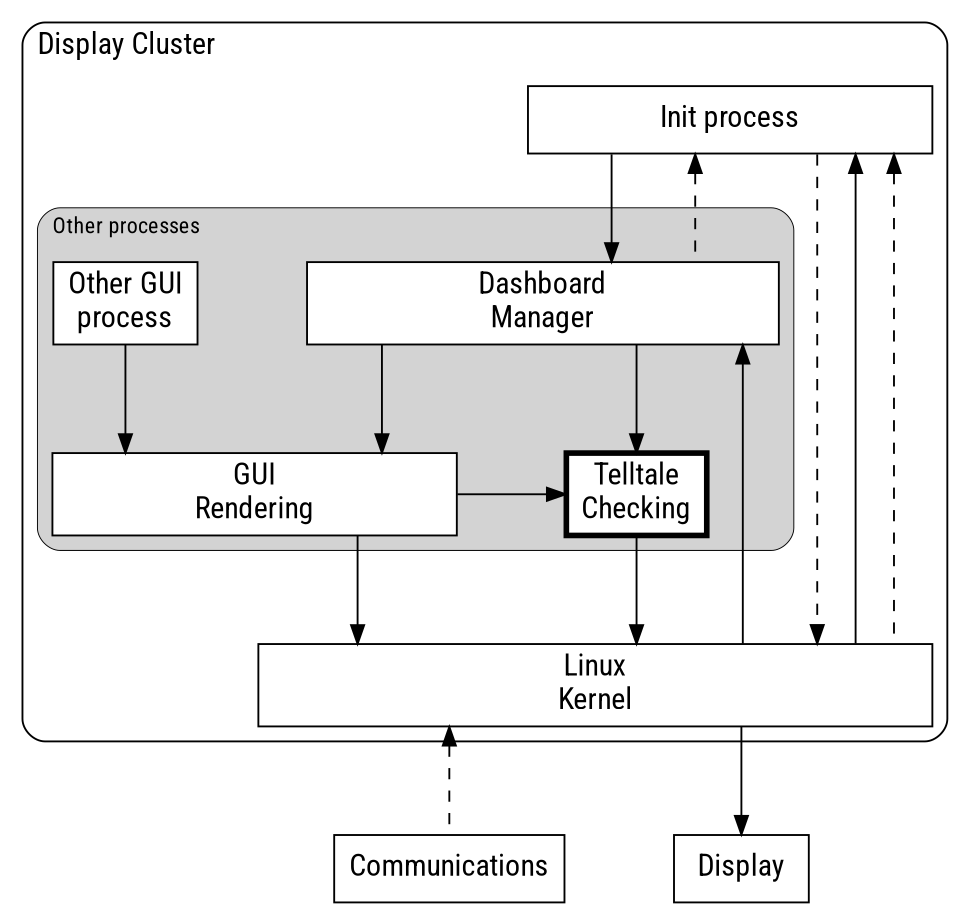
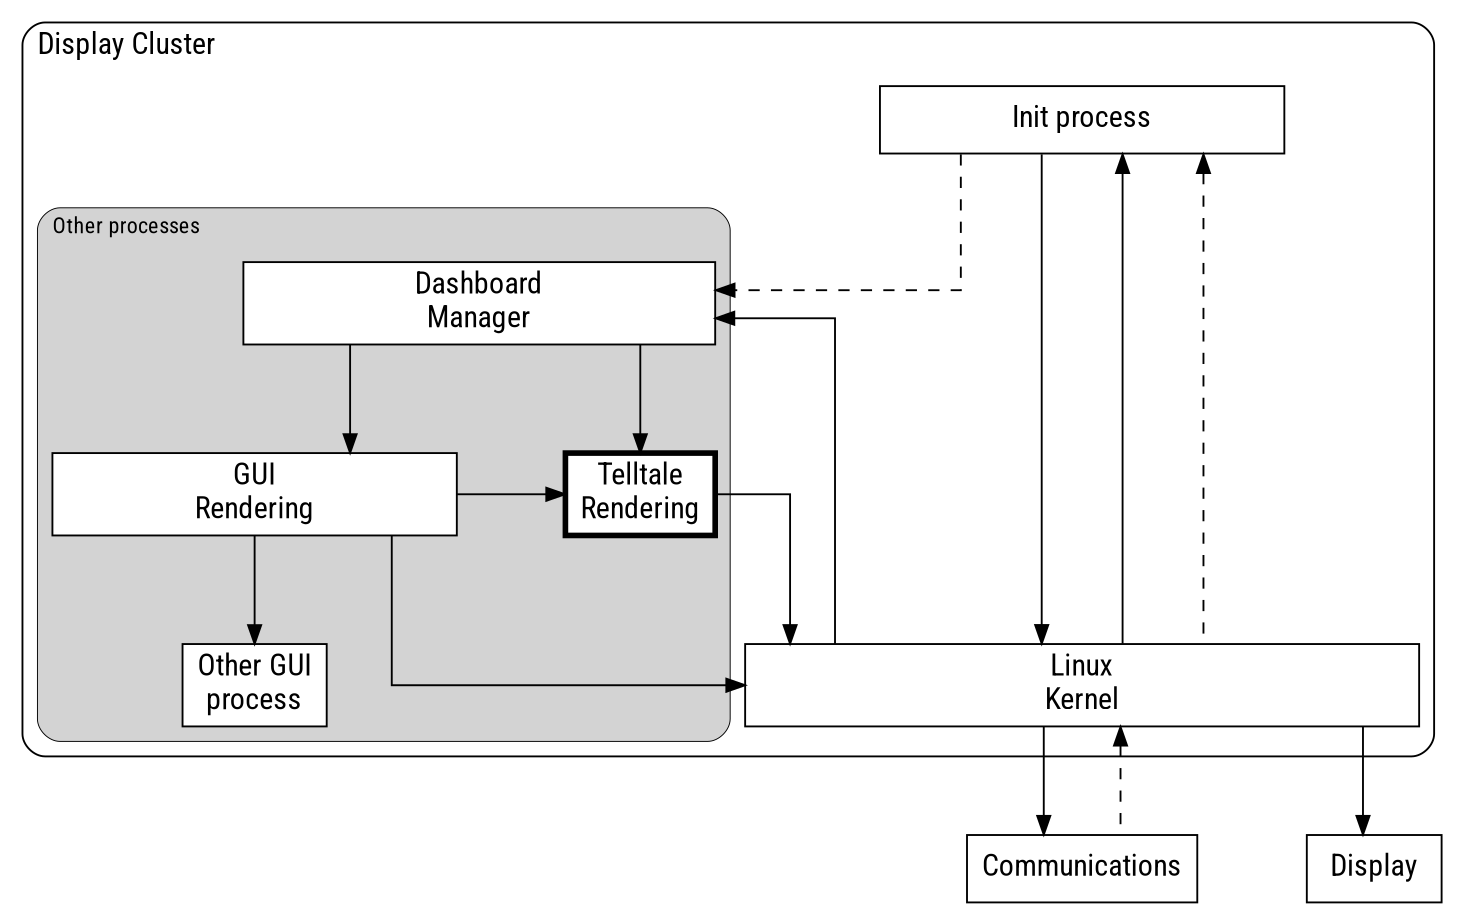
edge "Init process" -> "Dashboard Manager": style solid -> dashed
edge "Dashboard Manager" -> "Init process": removed
edge "Other GUI process" -> "GUI Rendering": reversed
edge "Init process" -> "Linux Kernel": style dashed -> solid
node "Telltale Checking": label "Telltale Checking" -> "Telltale Rendering"
edge "Linux Kernel" -> "Communications": added
